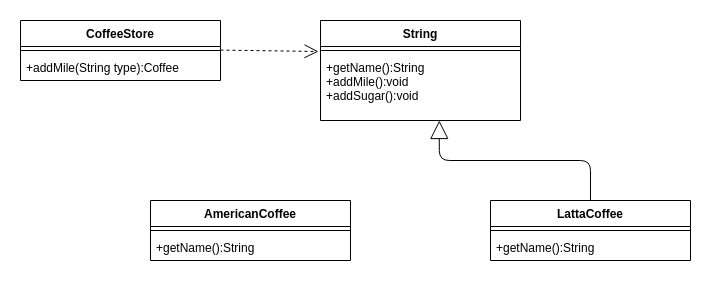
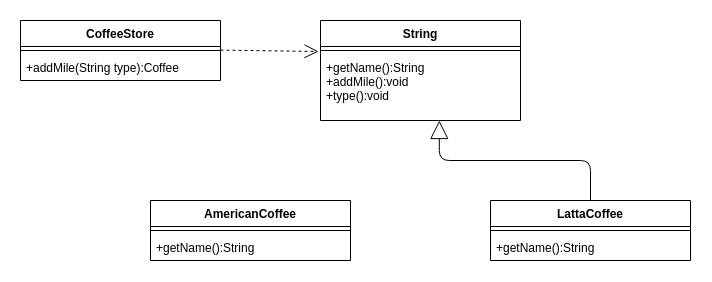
node "+getName():String +addMile():void +addSugar():void": label "+getName():String +addMile():void +addSugar():void" -> "+getName():String +addMile():void +type():void"
